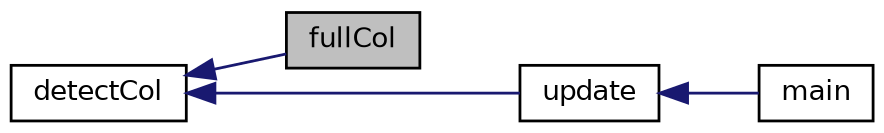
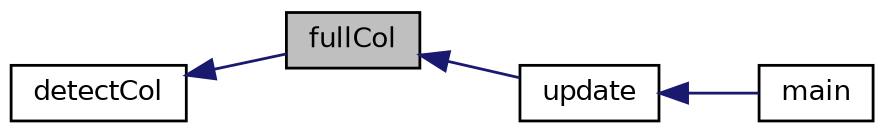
edge "update" -> "detectCol": now "update" -> "fullCol"
